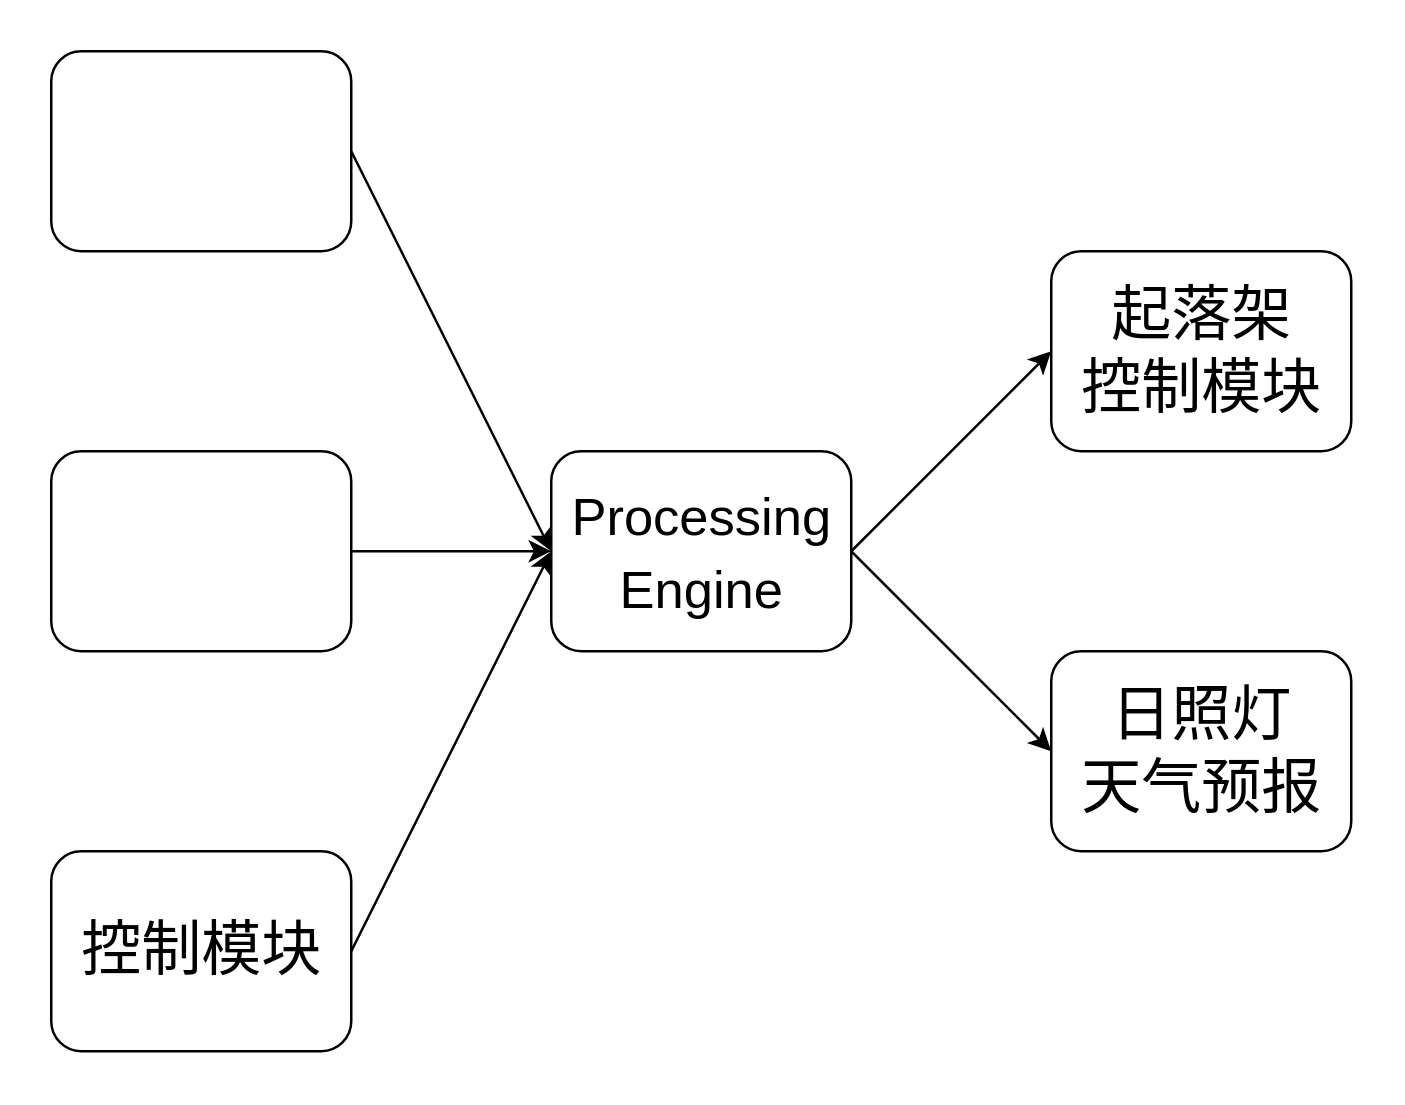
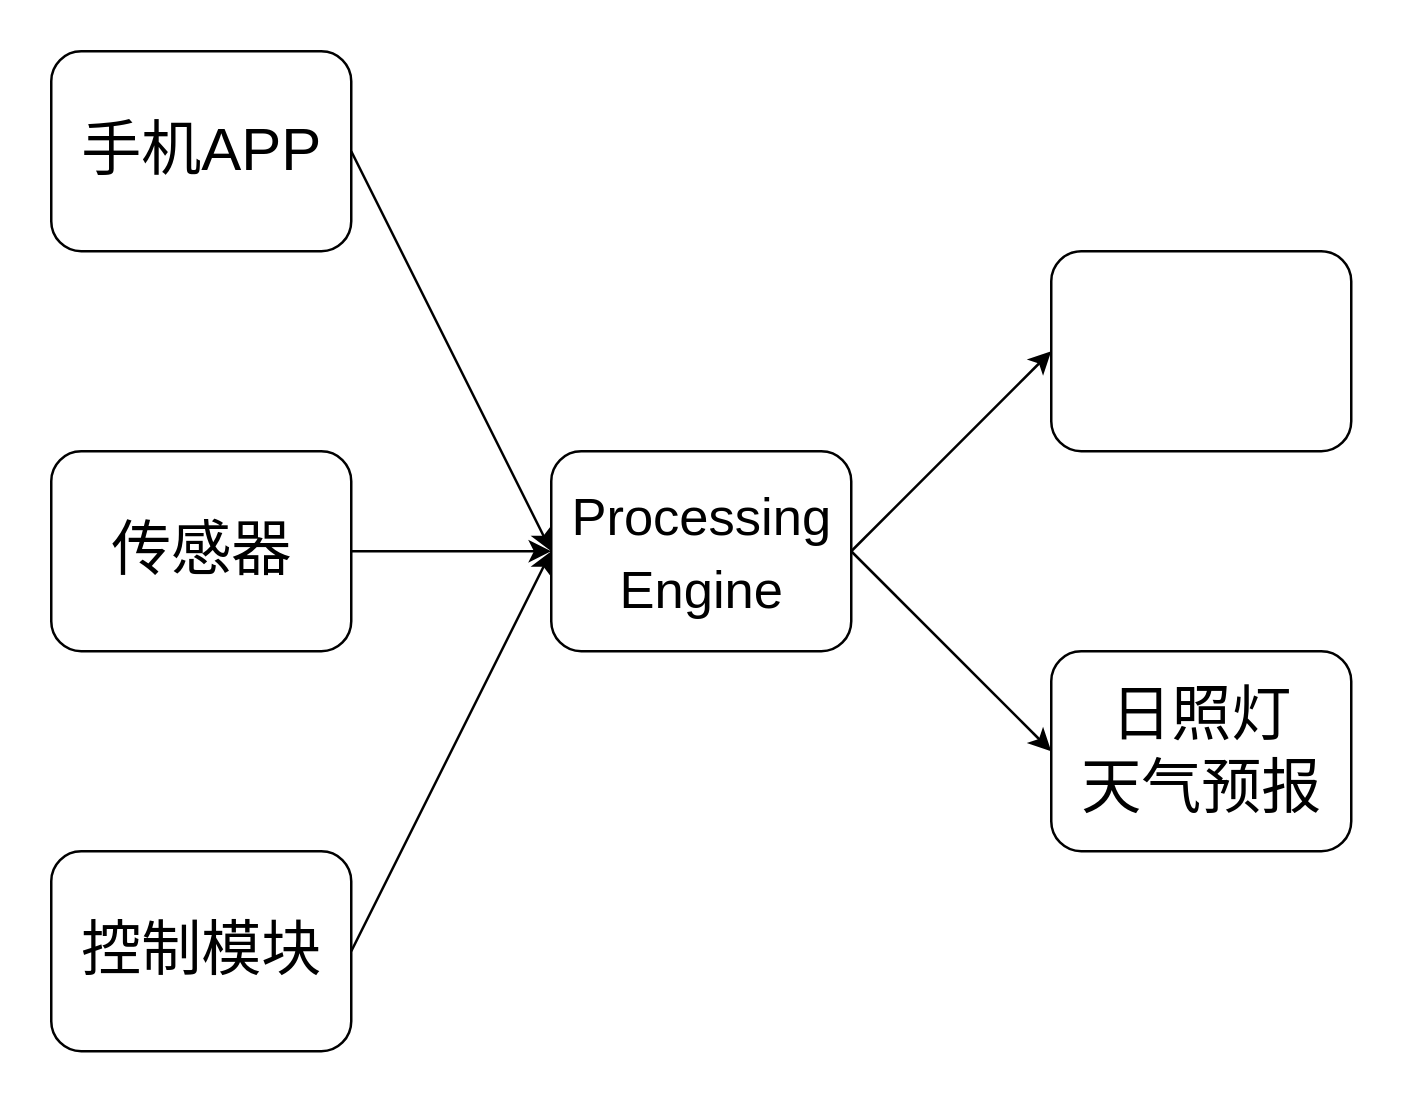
node "手机APP": added
node "起落架 控制模块": removed
node "传感器": added
